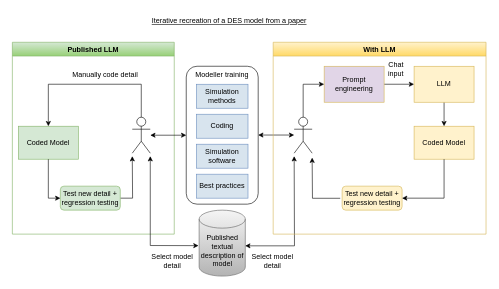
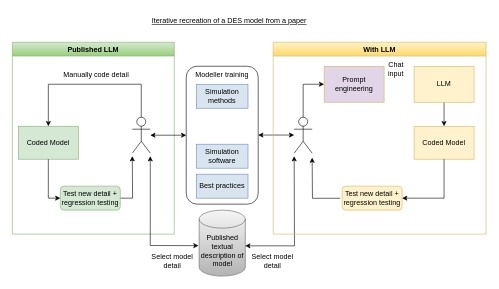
node "Manually code detail": moved (105, 75) -> (96, 75)
edge "Prompt engineering" -> "LLM": removed
node "Coding": removed
